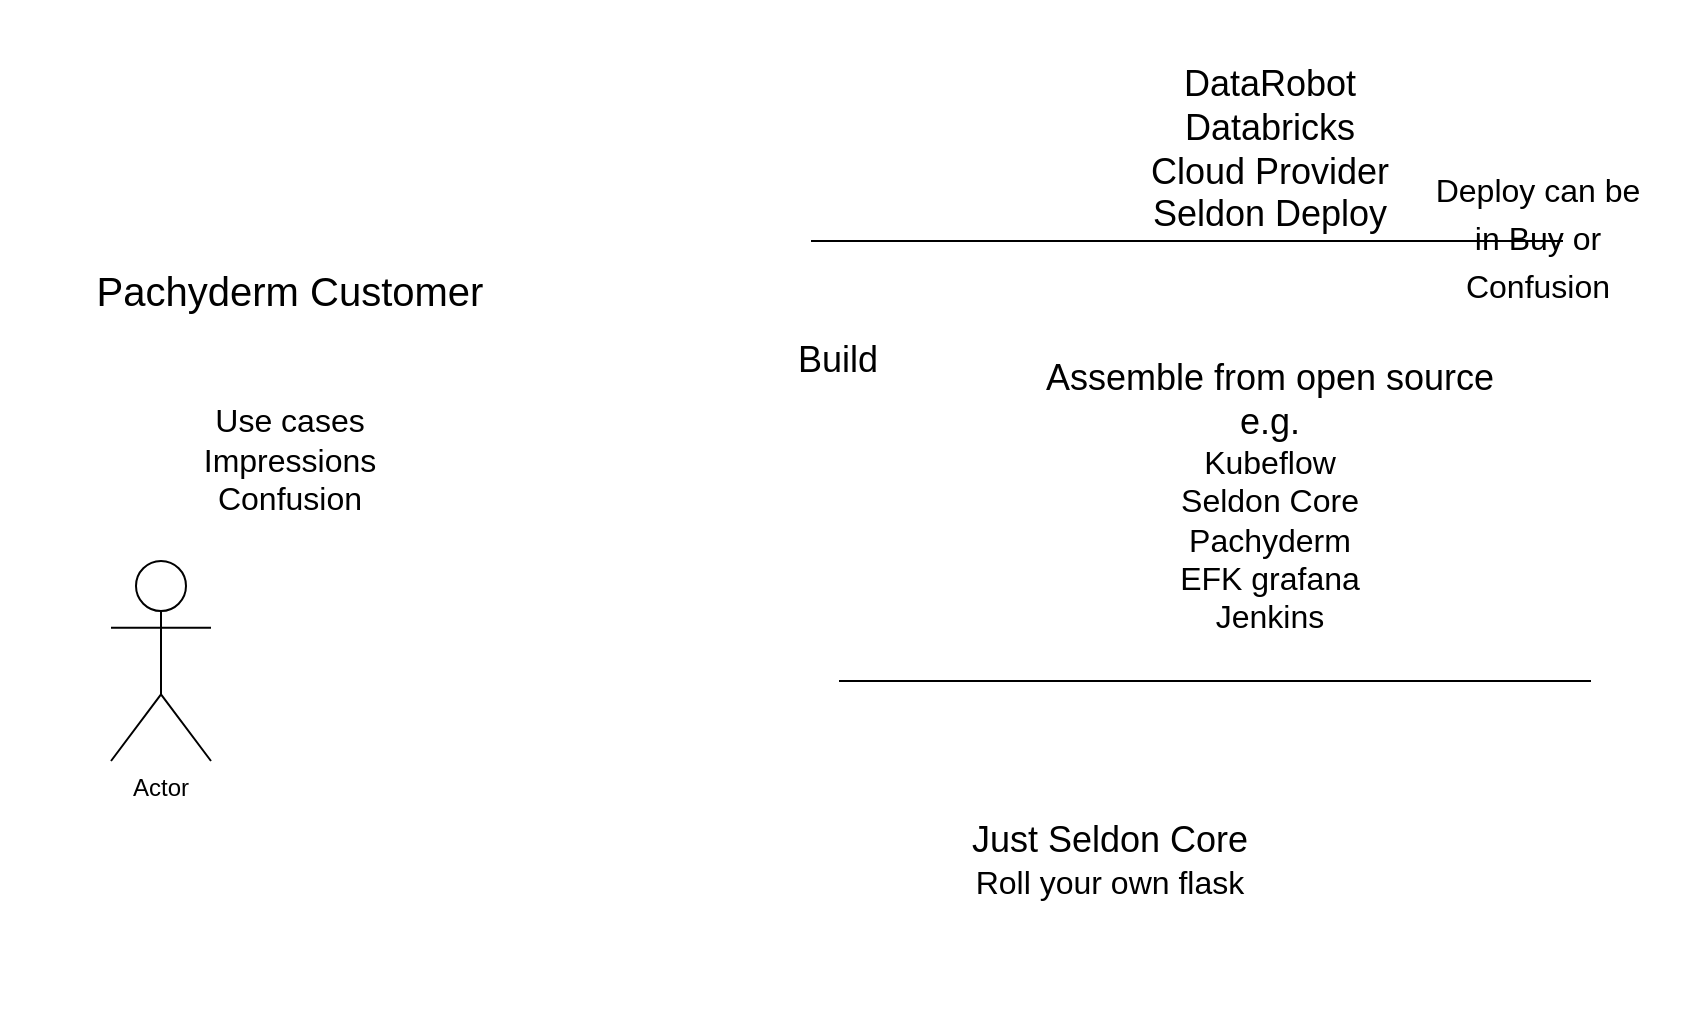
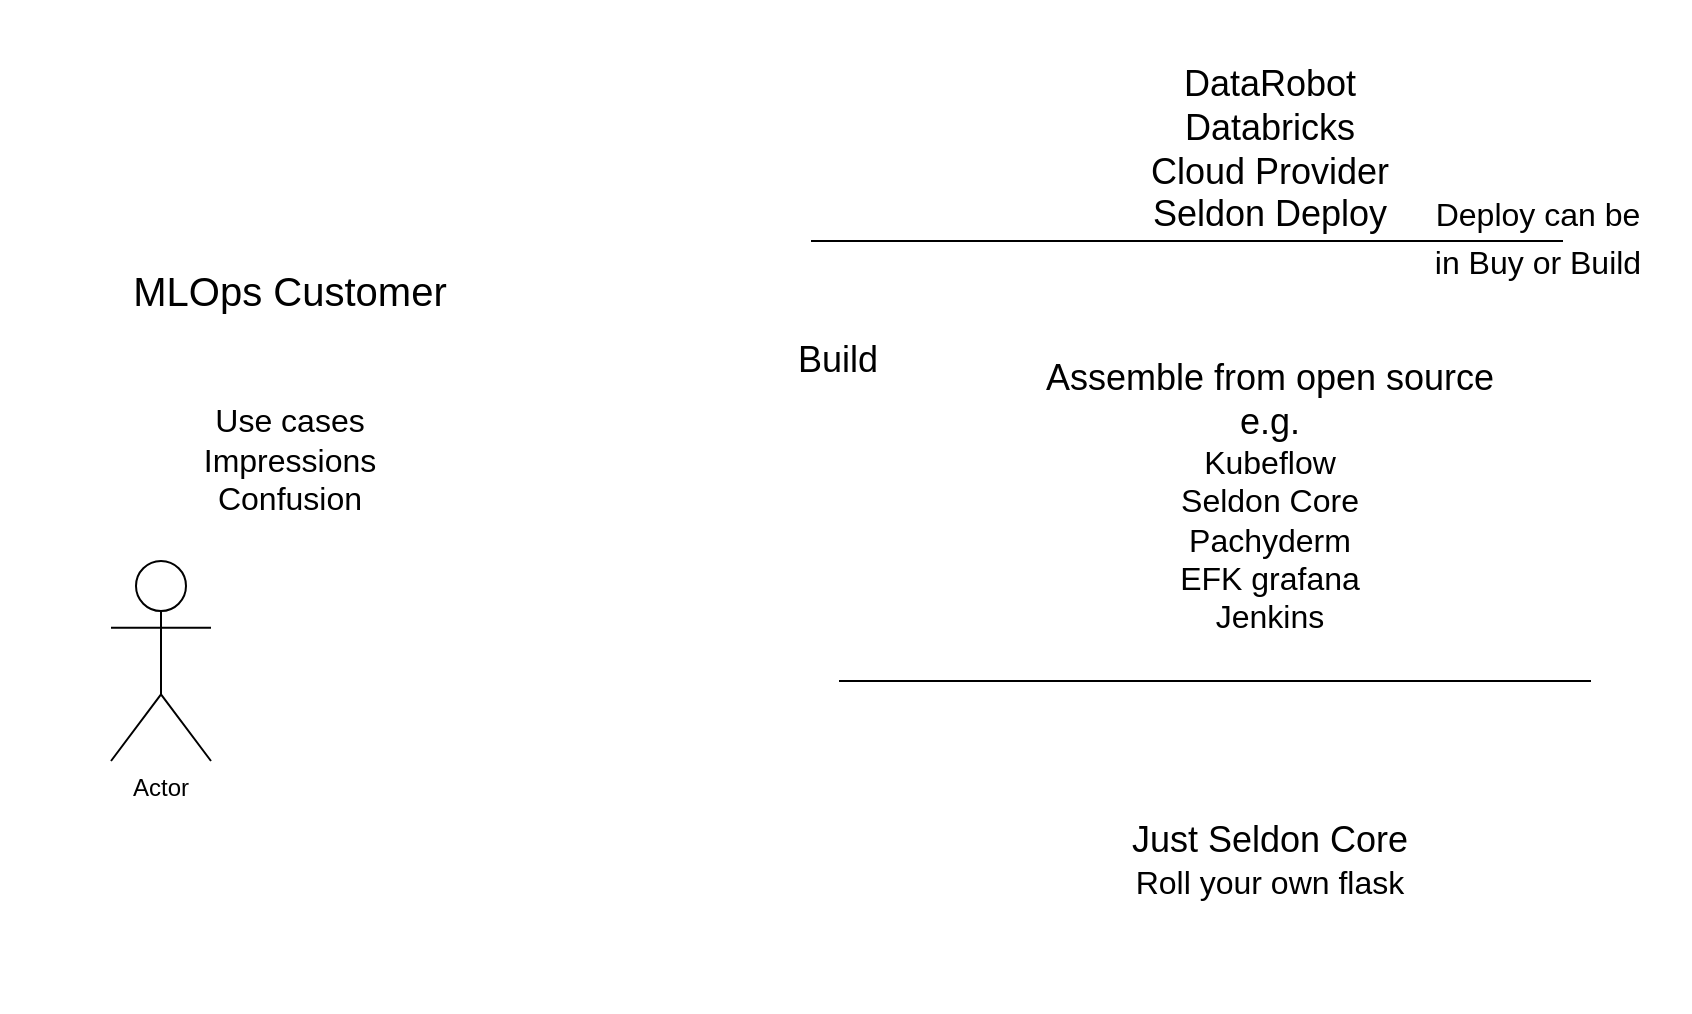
node "Deploy can be in Buy or Confusion": label "Deploy can be in Buy or Confusion" -> "Deploy can be in Buy or Build"
node "Pachyderm Customer": label "Pachyderm Customer" -> "MLOps Customer"
node "Just Seldon Core Roll your own flask": moved (1111, 861) -> (1271, 861)
